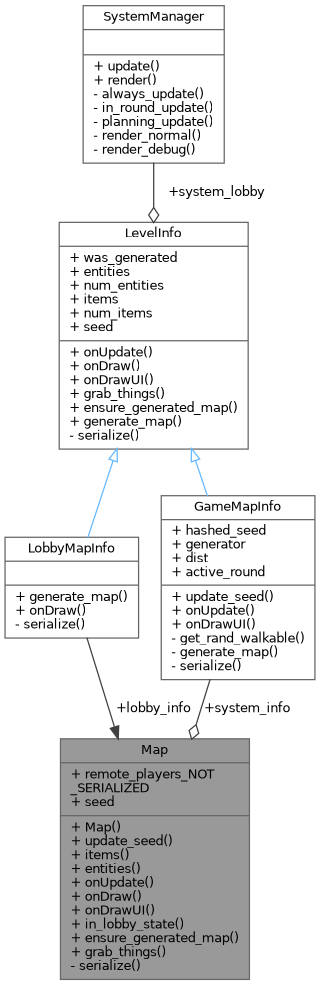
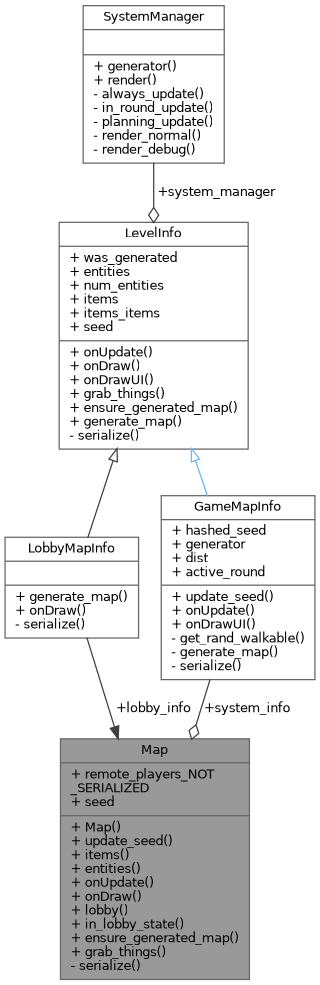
node "SystemManager": text "+ update()" -> "+ generator()"
edge "SystemManager" -> "LevelInfo": label " +system_lobby" -> " +system_manager"
node "LevelInfo": text "+ num_items" -> "+ items_items"
edge "LobbyMapInfo" -> "LevelInfo": color steelblue1 -> grey25
node "Map": text "+ onDrawUI()" -> "+ lobby()"
